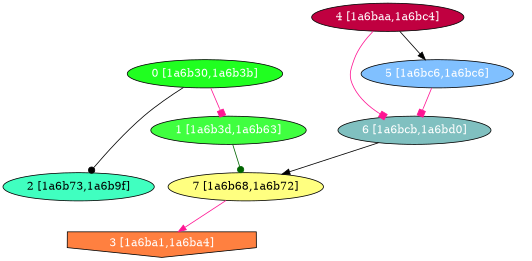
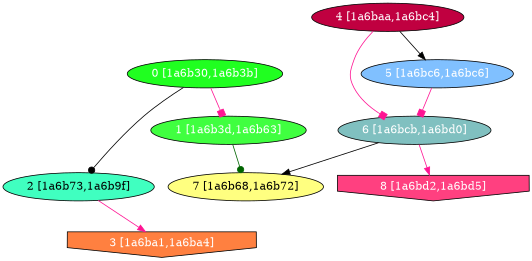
node "8 [1a6bd2,1a6bd5]": added
edge "7 [1a6b68,1a6b72]" -> "3 [1a6ba1,1a6ba4]": now "2 [1a6b73,1a6b9f]" -> "3 [1a6ba1,1a6ba4]"
